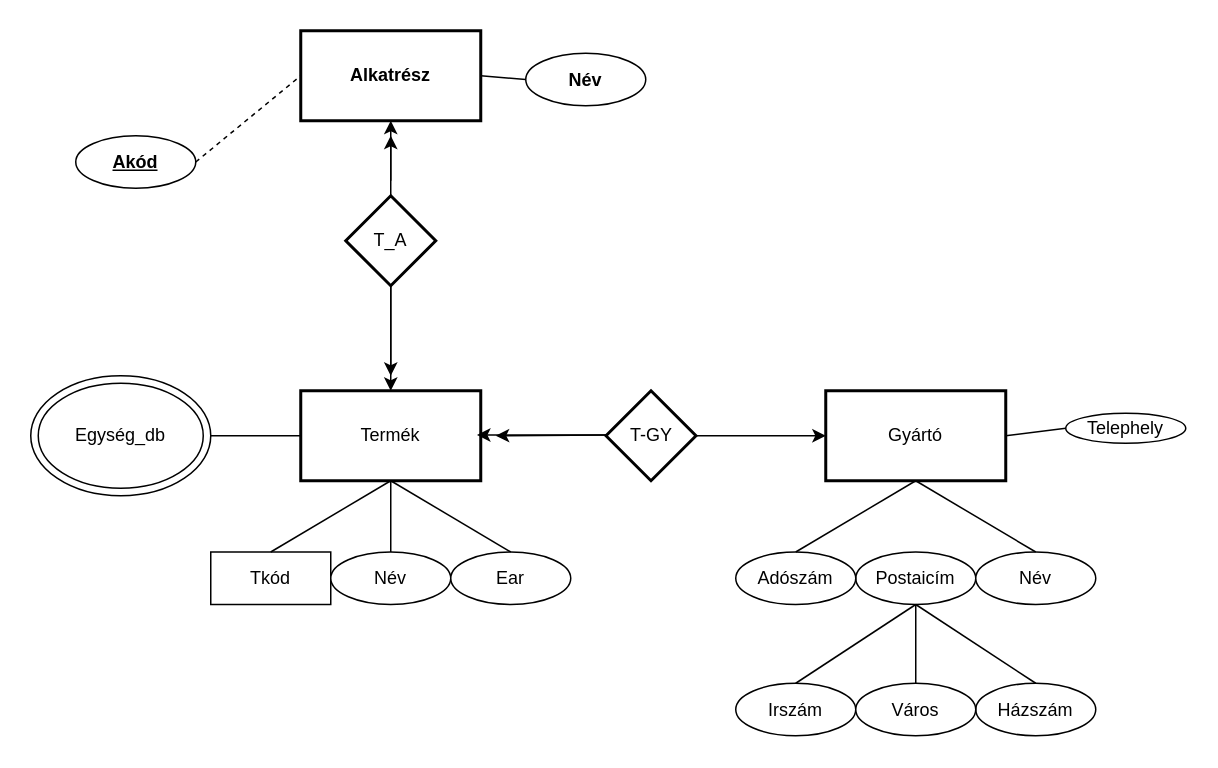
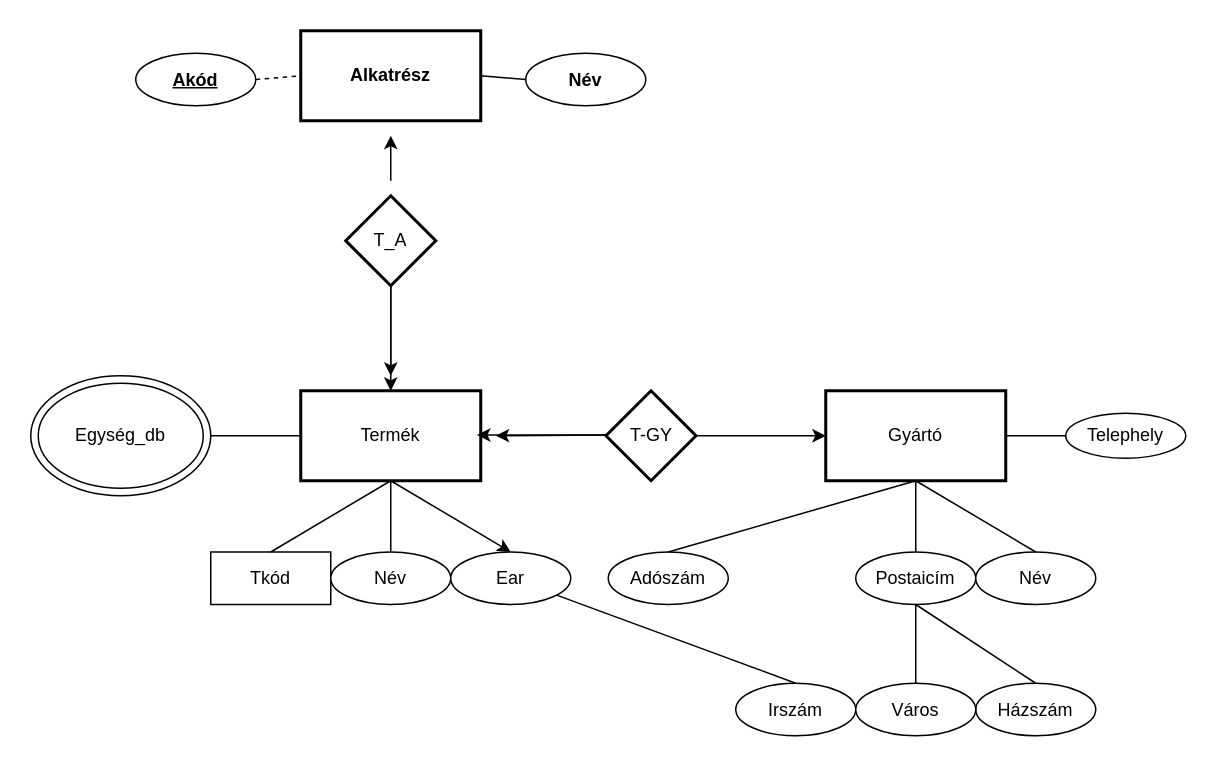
node "Akód": moved (136, 162) -> (196, 80)
edge "T_A" -> "Alkatrész": removed
node "Telephely": size 120x30 -> 120x45
edge "Gyártó" -- "Postaicím": added
edge "Termék" -- "Ear": arrowhead none -> classic
node "Adószám": moved (796, 578) -> (668, 578)
edge "Postaicím" -- "Irszám": now "Ear" -- "Irszám"
